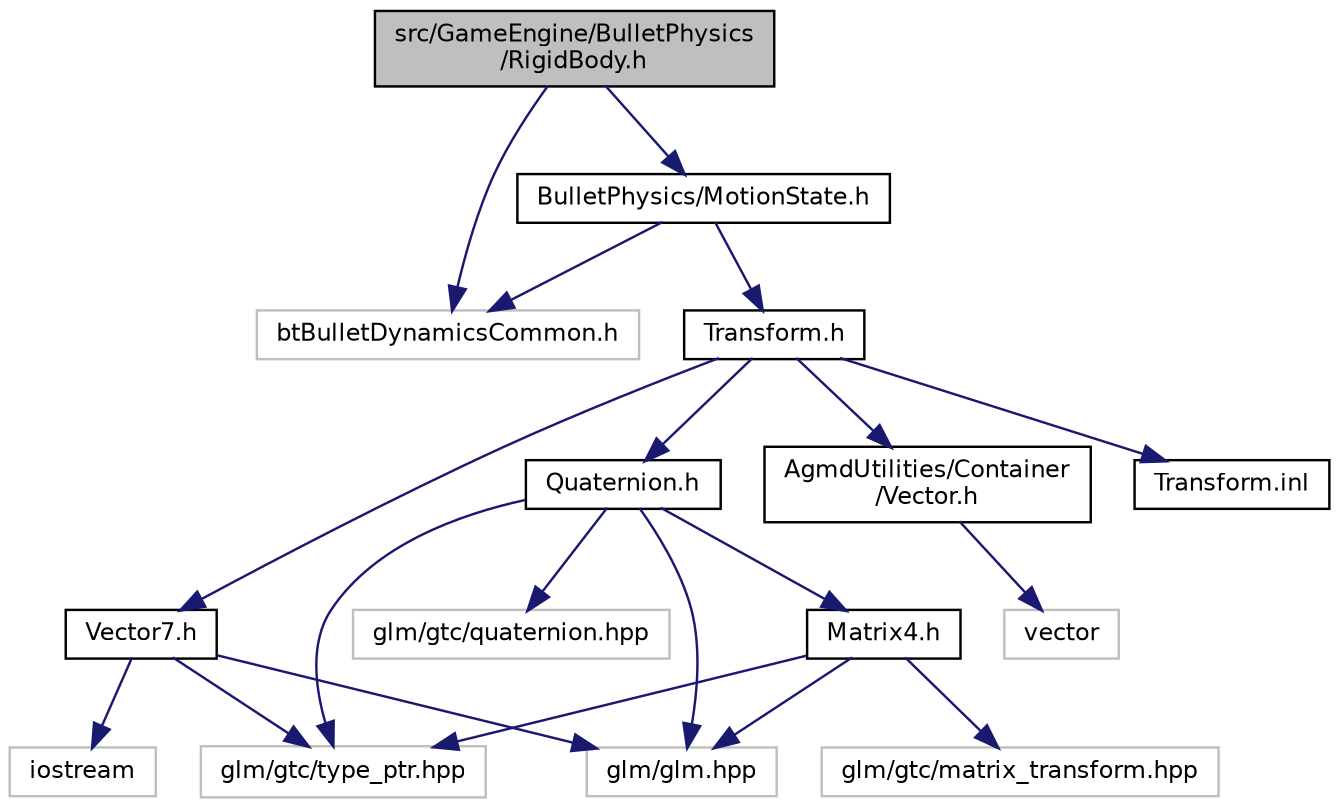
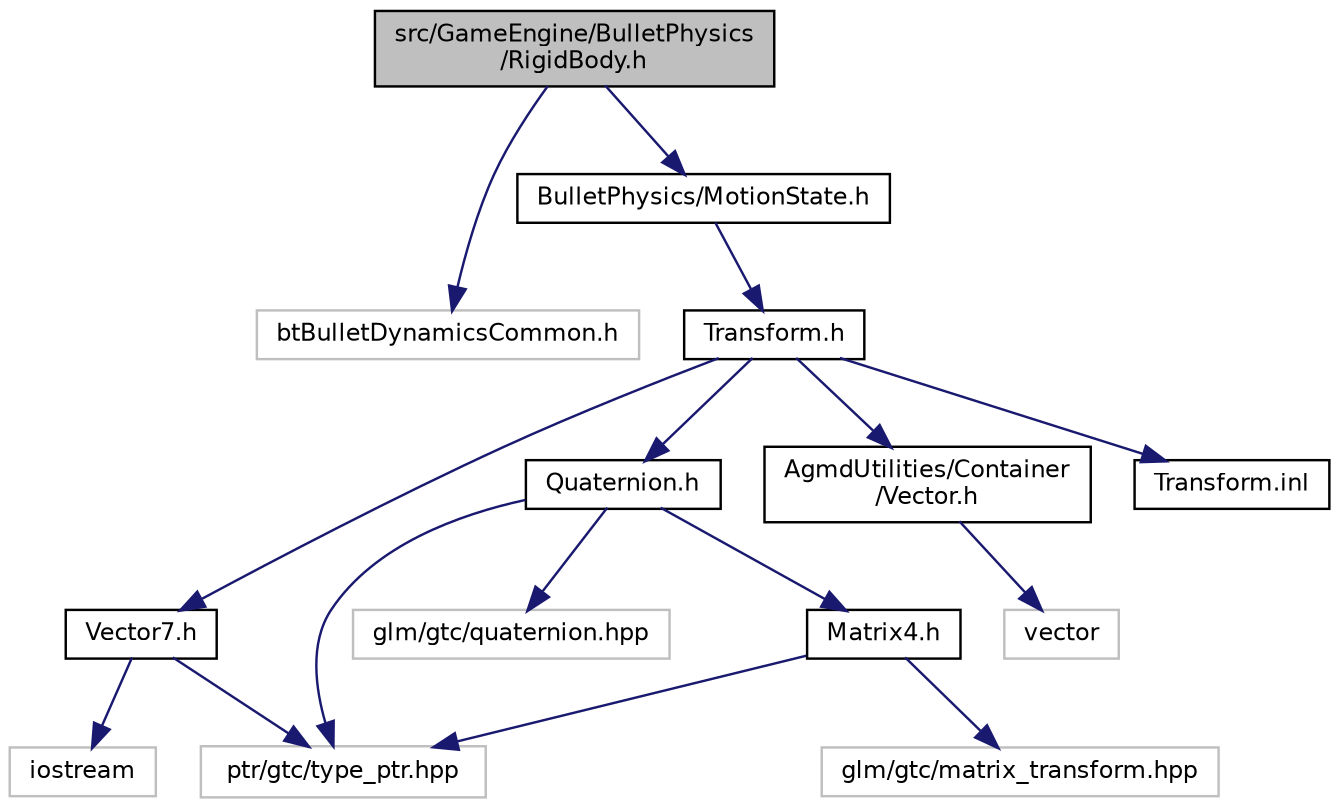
edge "BulletPhysics/MotionState.h" -> "btBulletDynamicsCommon.h": removed
node "glm/gtc/type_ptr.hpp": label "glm/gtc/type_ptr.hpp" -> "ptr/gtc/type_ptr.hpp"
node "glm/glm.hpp": removed
